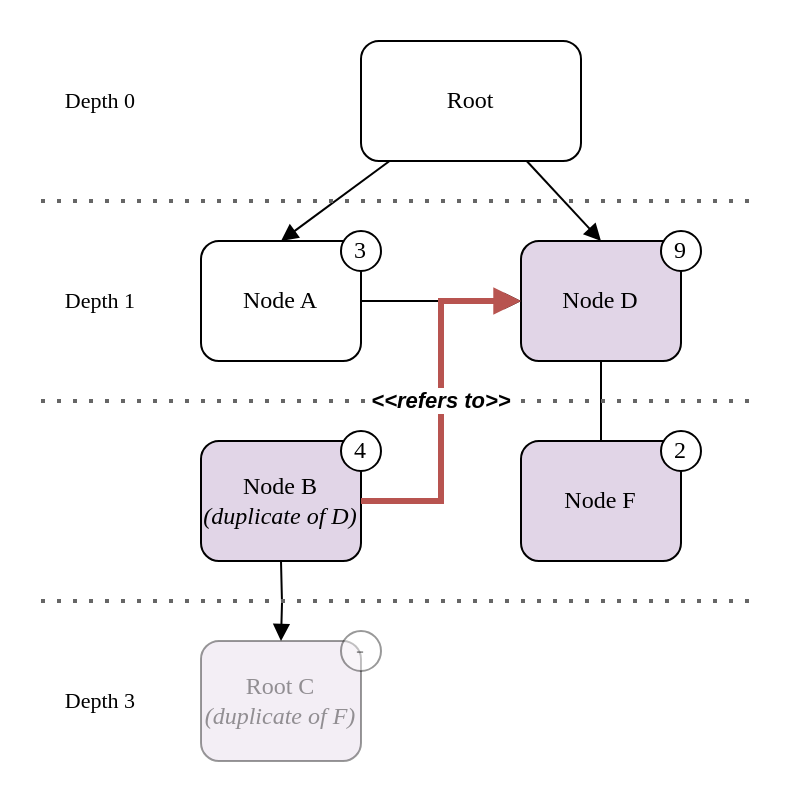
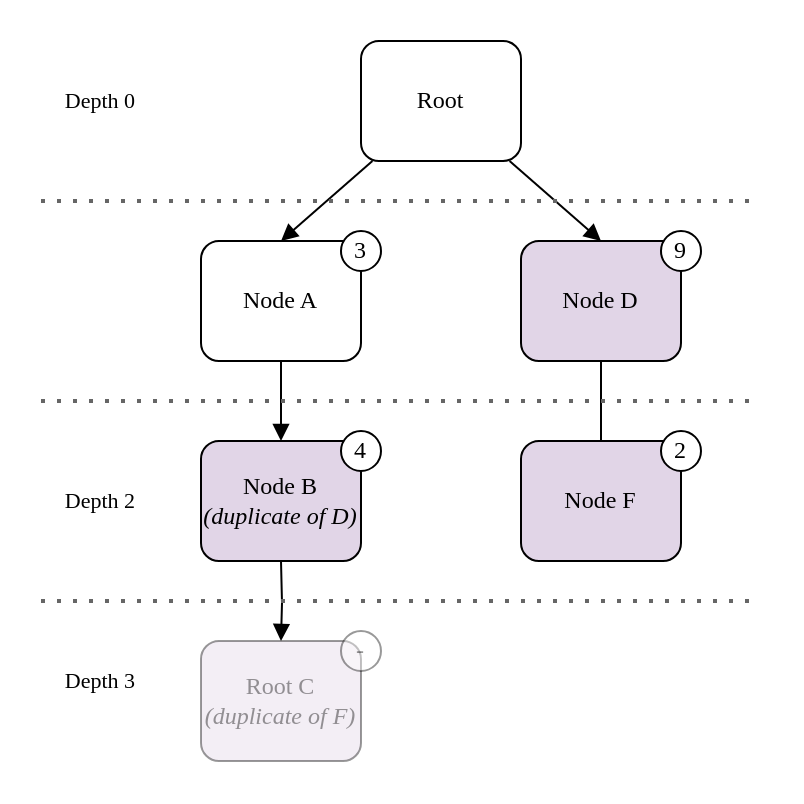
node "Root": size 220x120 -> 160x120
node "Depth 1": removed
edge "Node A" -> "Node D": now "Node A" -> "Node B (duplicate of D)"
edge "Node B (duplicate of D)" -> "Node D": removed, label "<<refers to>>"
node "Depth 2": added
node "Depth 3": moved (101, 701) -> (101, 681)
